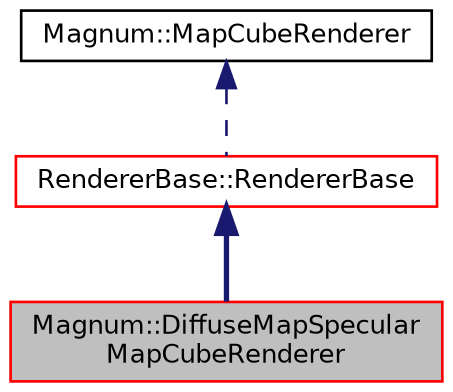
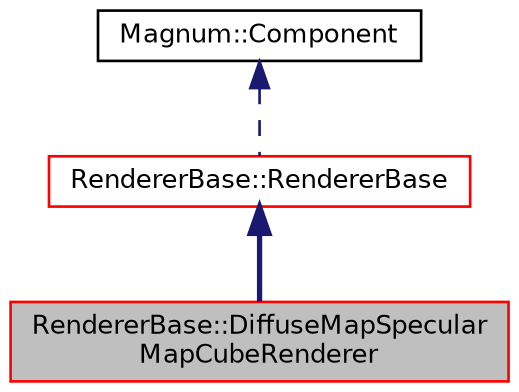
node "Magnum::MapCubeRenderer": label "Magnum::MapCubeRenderer" -> "Magnum::Component"
node "Magnum::DiffuseMapSpecular MapCubeRenderer": label "Magnum::DiffuseMapSpecular MapCubeRenderer" -> "RendererBase::DiffuseMapSpecular MapCubeRenderer"
